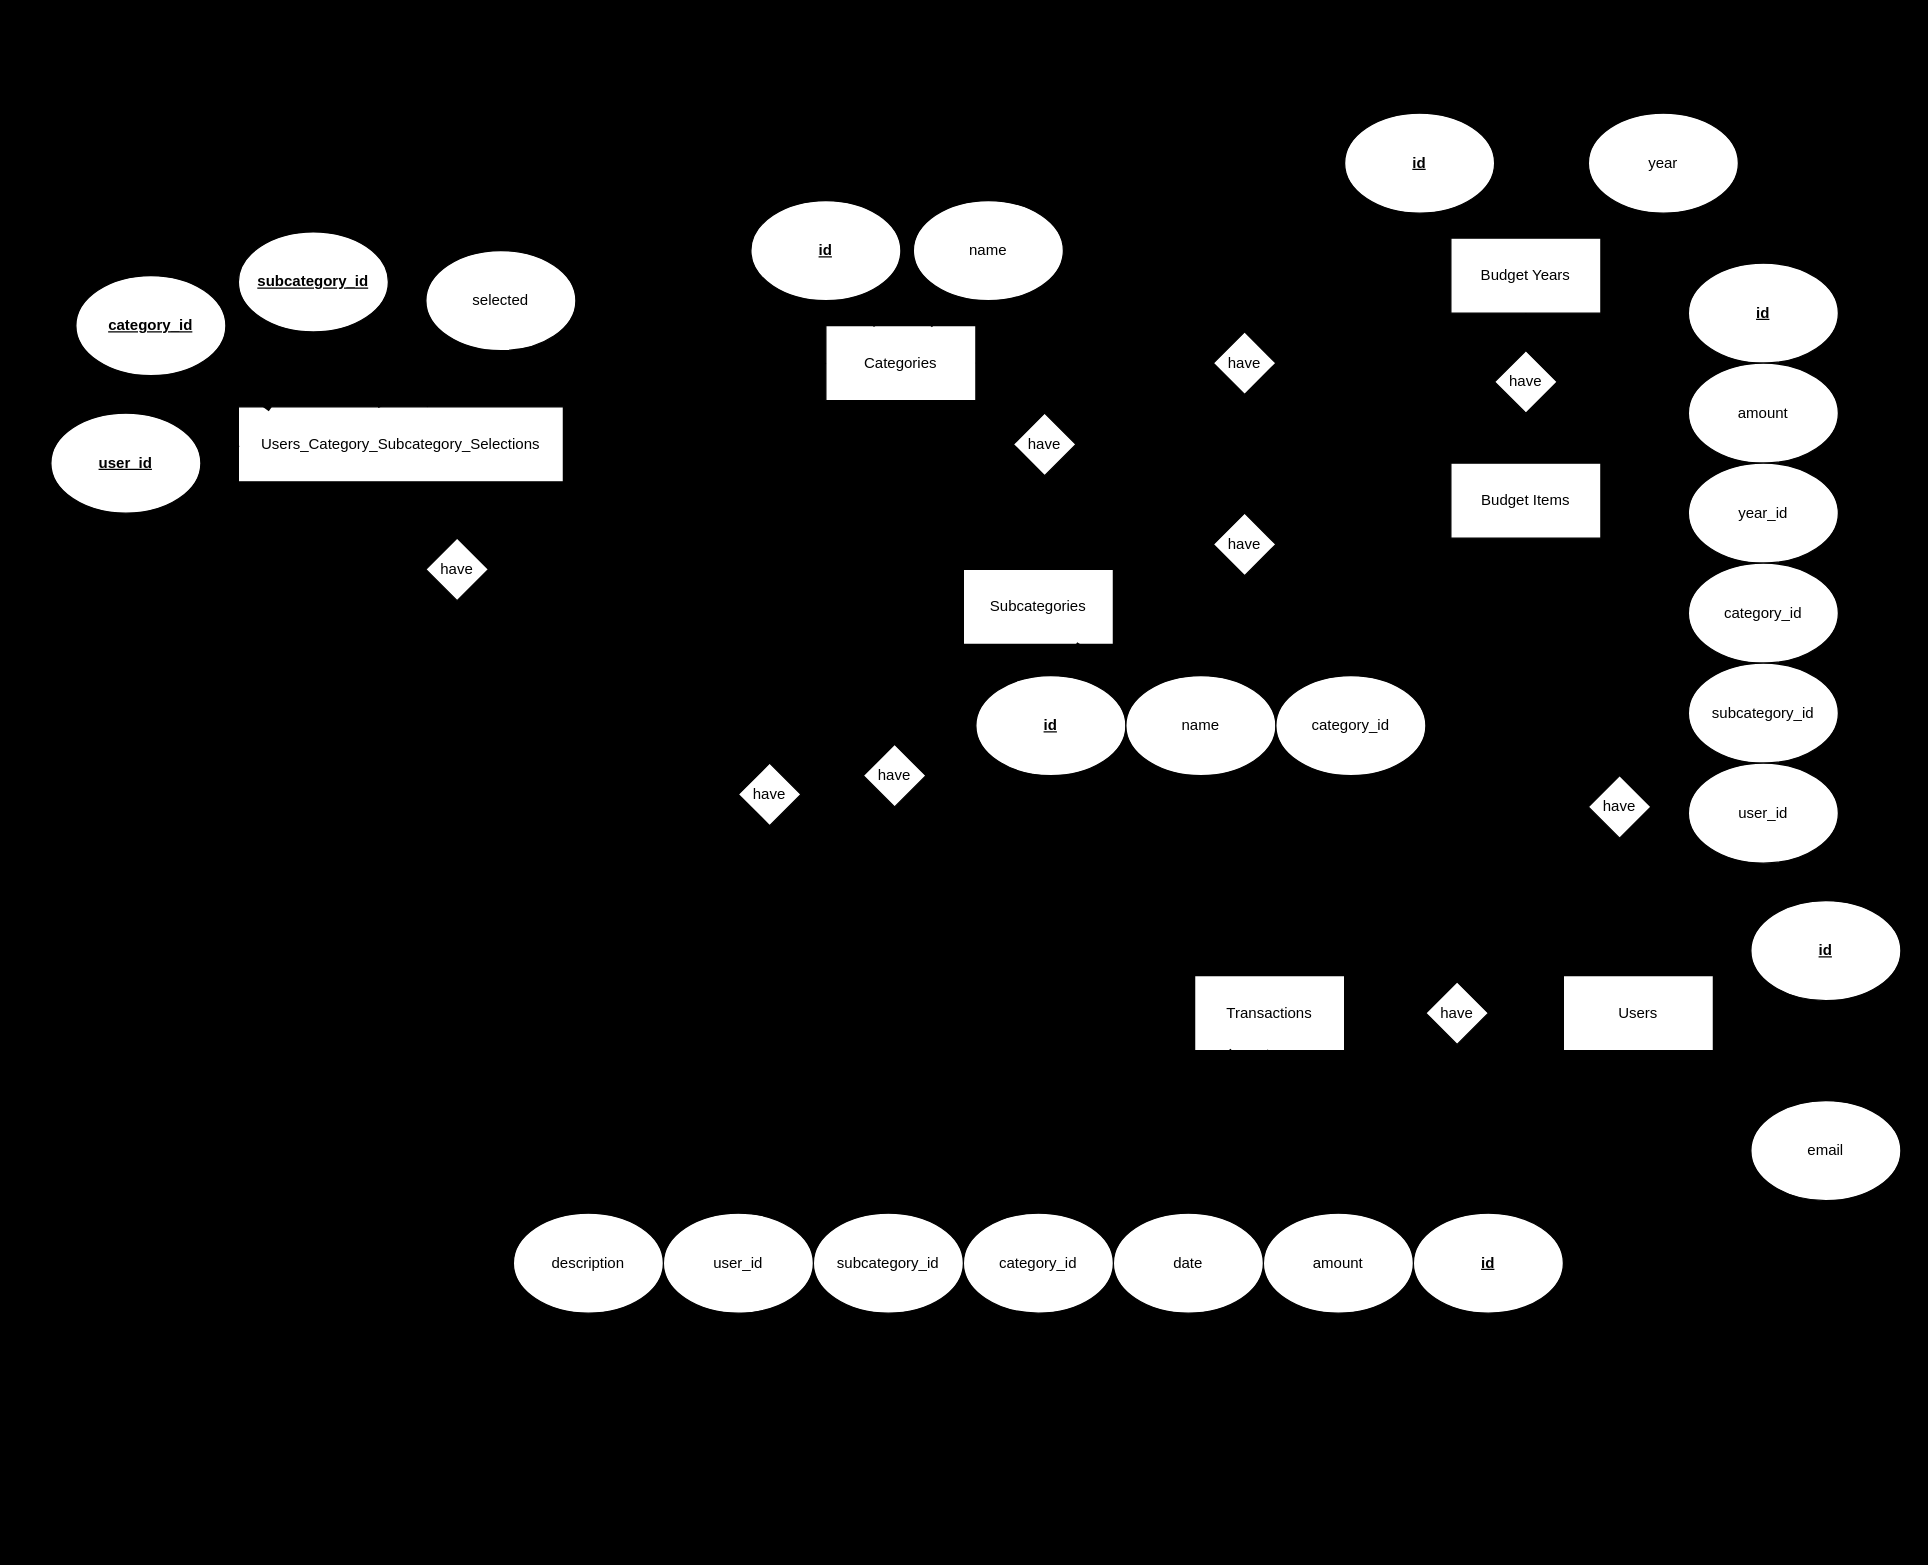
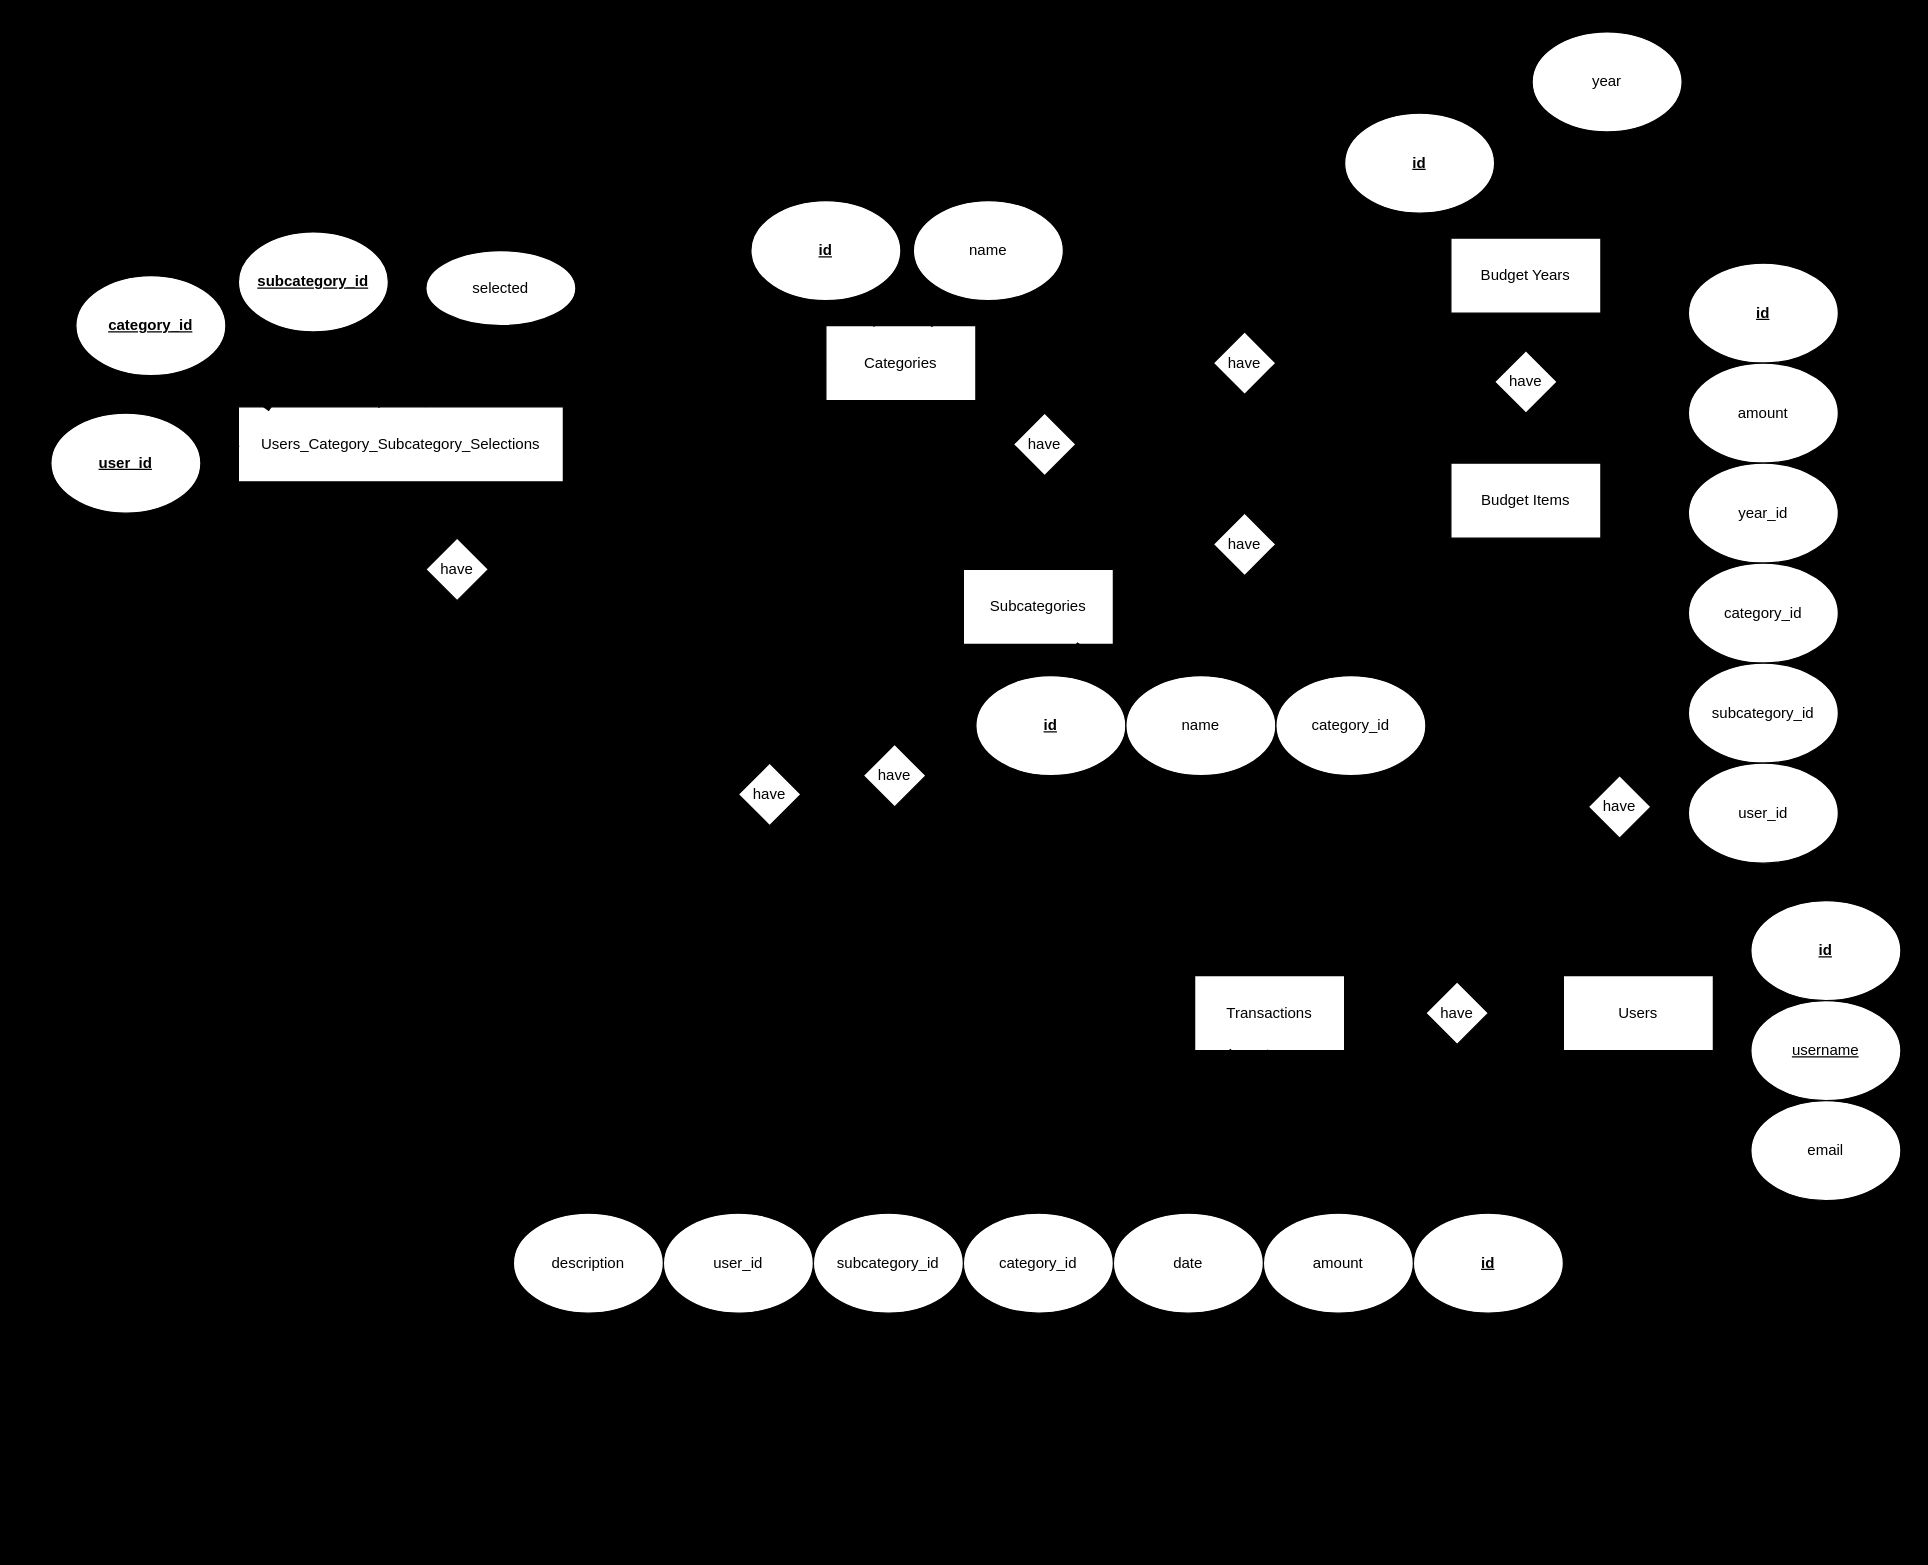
node "year": moved (1663, 163) -> (1607, 82)
node "selected": size 150x100 -> 150x75
edge "Users" -- "username": added
node "username": added
